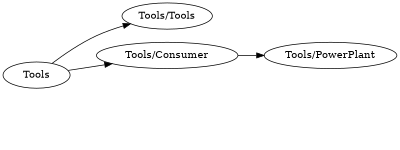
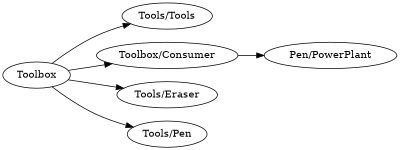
node "Tools/Consumer": label "Tools/Consumer" -> "Toolbox/Consumer"
node "Tools/PowerPlant": label "Tools/PowerPlant" -> "Pen/PowerPlant"
node "Tools": label "Tools" -> "Toolbox"
node "Tools/Eraser": added
node "Tools/Pen": added
